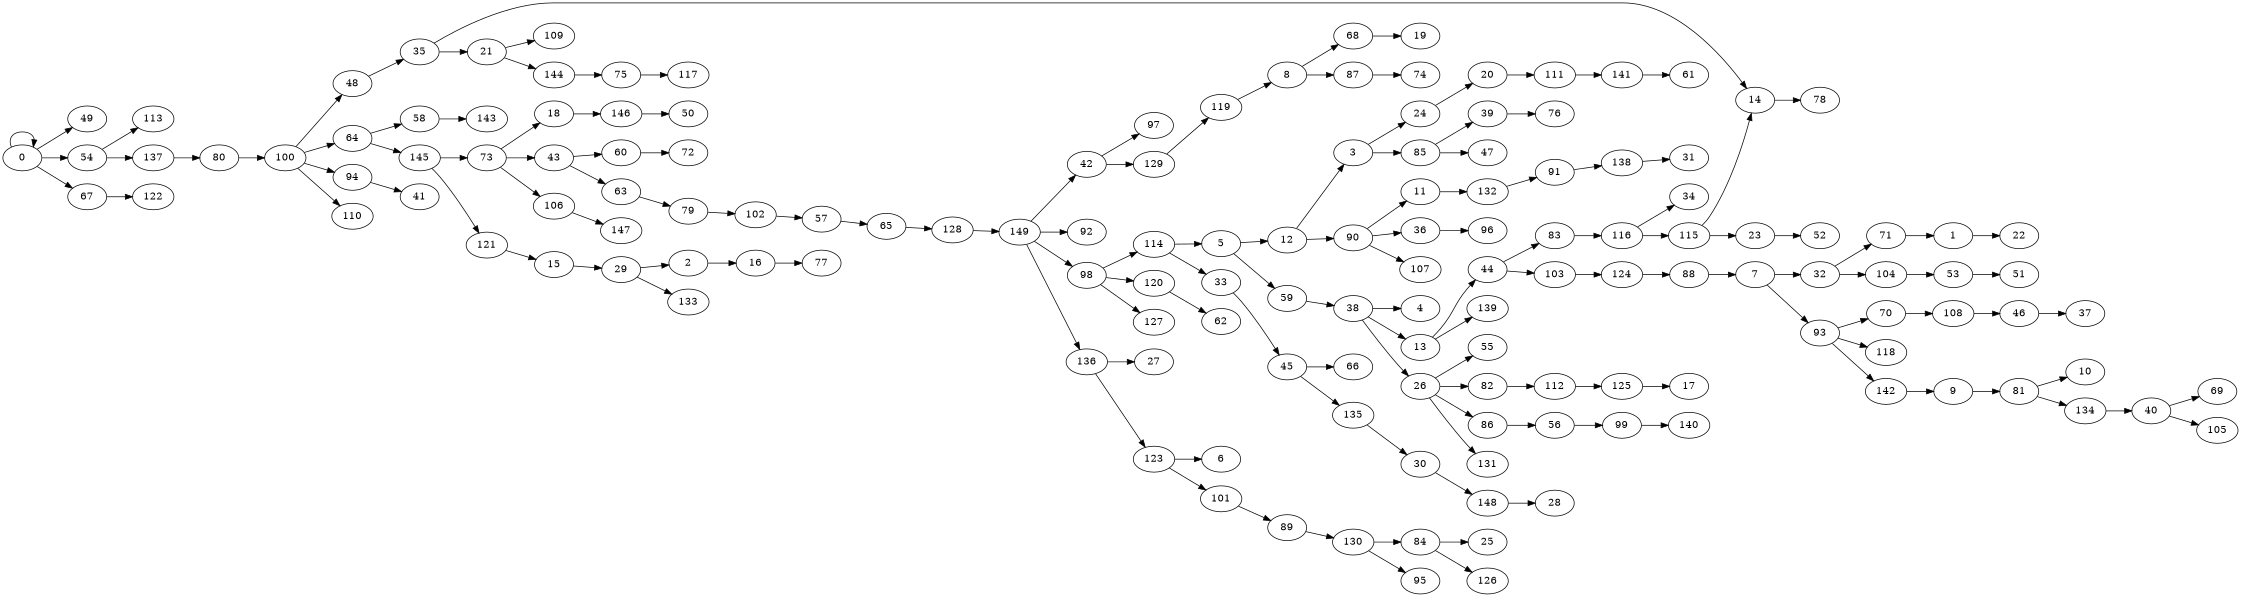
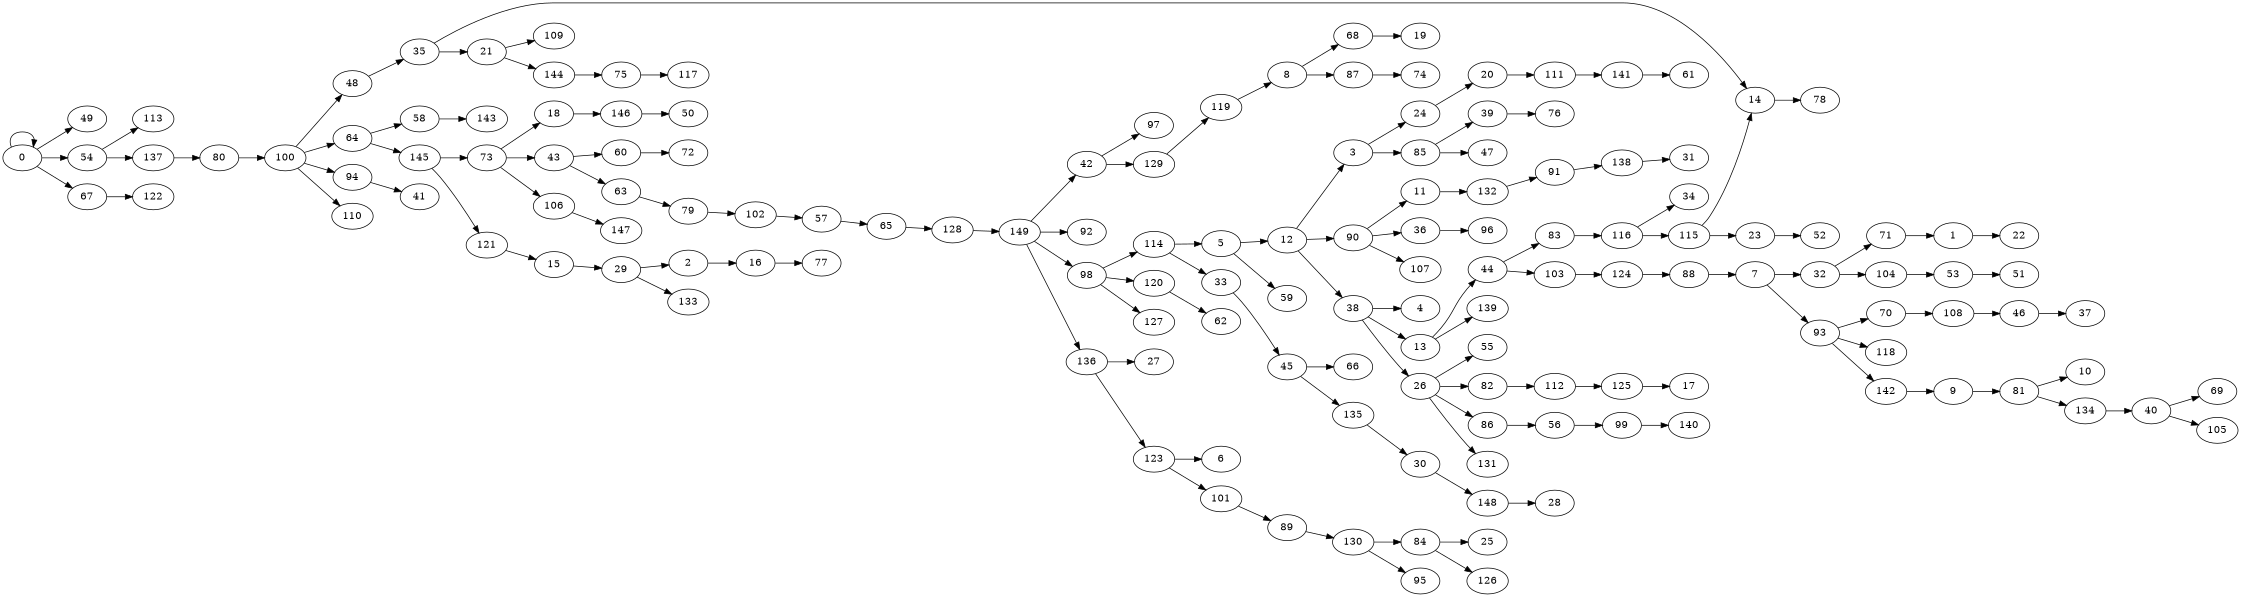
edge "59" -> "38": now "12" -> "38"
